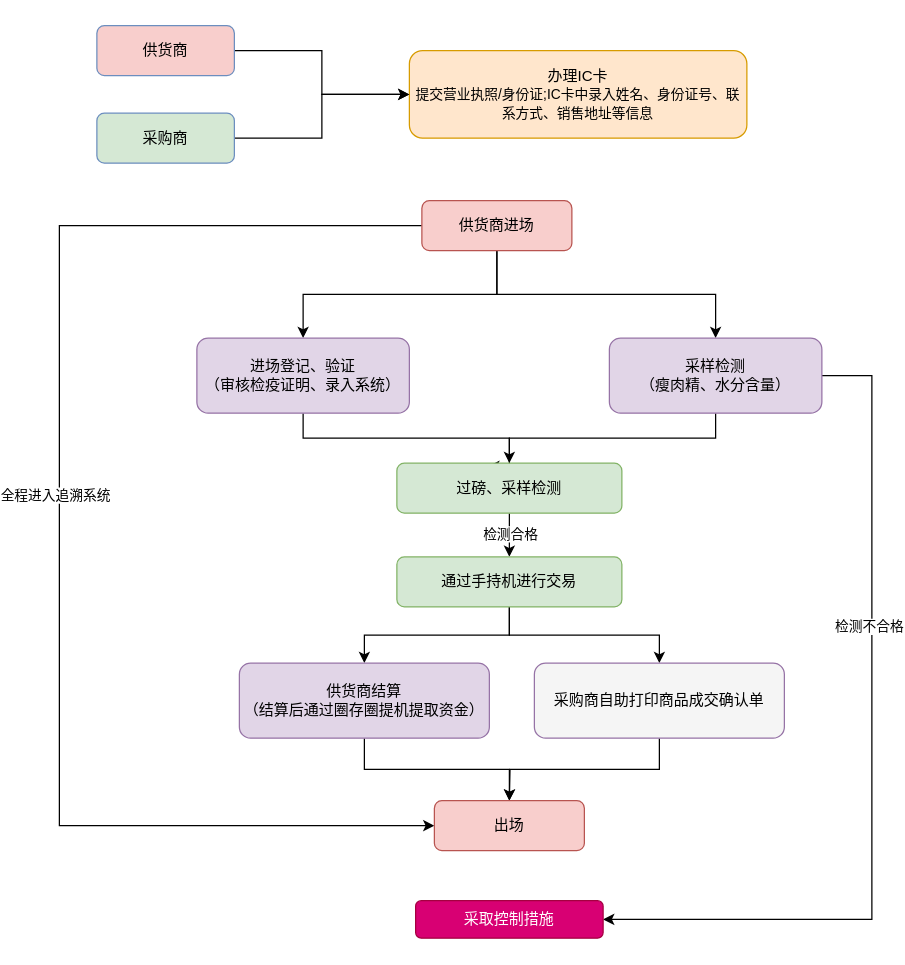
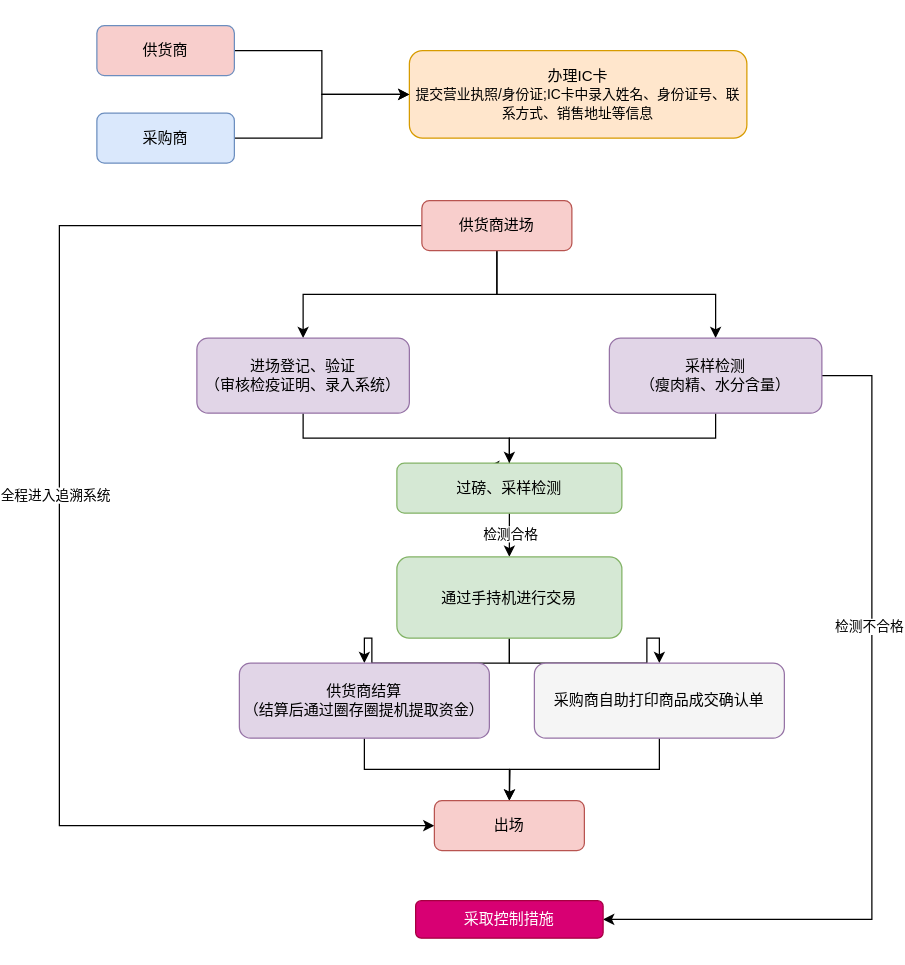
node "采购商": fillcolor #d5e8d4 -> #dae8fc
node "通过手持机进行交易": size 225x50 -> 225x81
